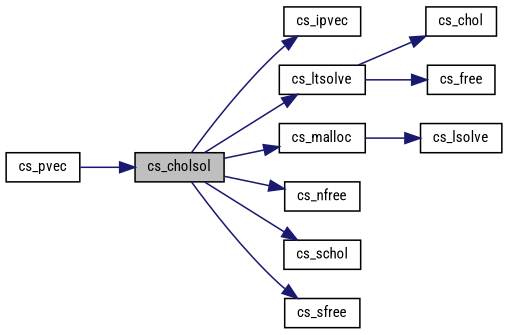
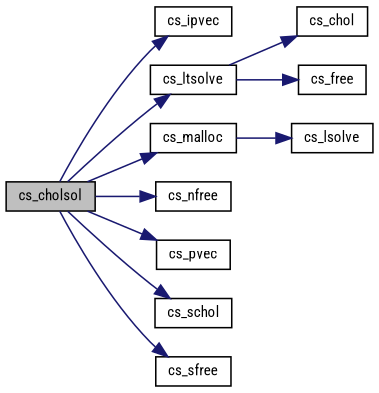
edge "cs_pvec" -> "cs_cholsol": reversed
